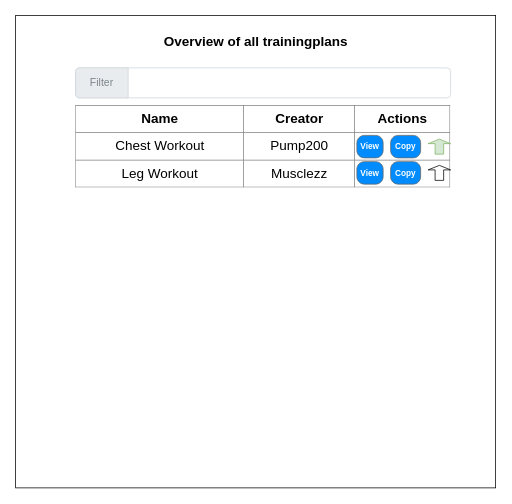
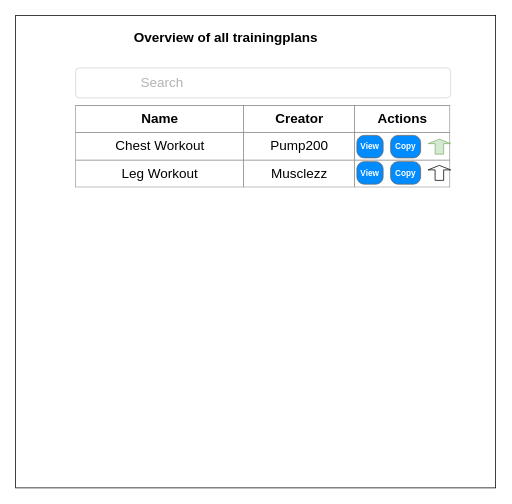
node "Overview of all trainingplans": moved (255, 42) -> (225, 38)
node "Filter": removed
node "Search": added
